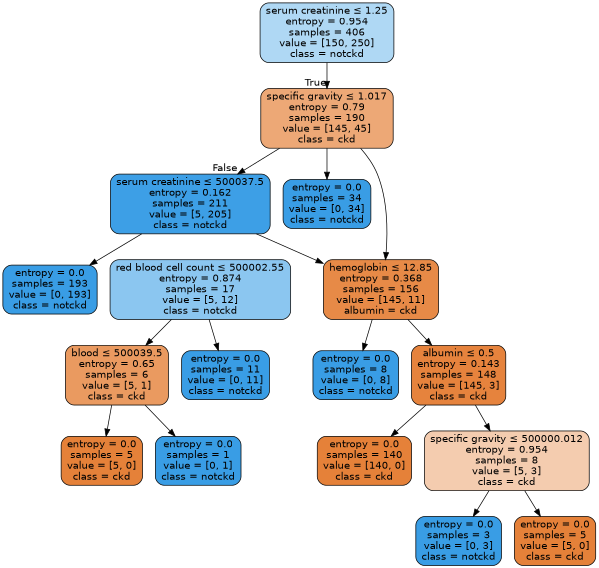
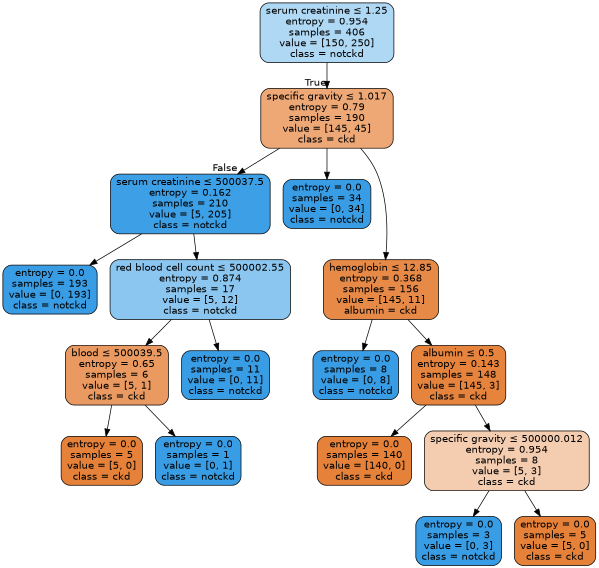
node "serum creatinine ≤ 500037.5": text "samples = 211" -> "samples = 210"
edge "serum creatinine ≤ 500037.5" -> "hemoglobin ≤ 12.85": now "serum creatinine ≤ 500037.5" -> "red blood cell count ≤ 500002.55"
